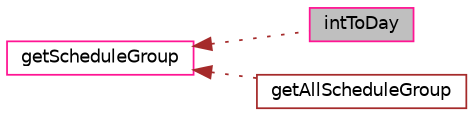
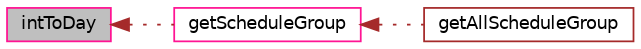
edge "intToDay" -> "getScheduleGroup": reversed
